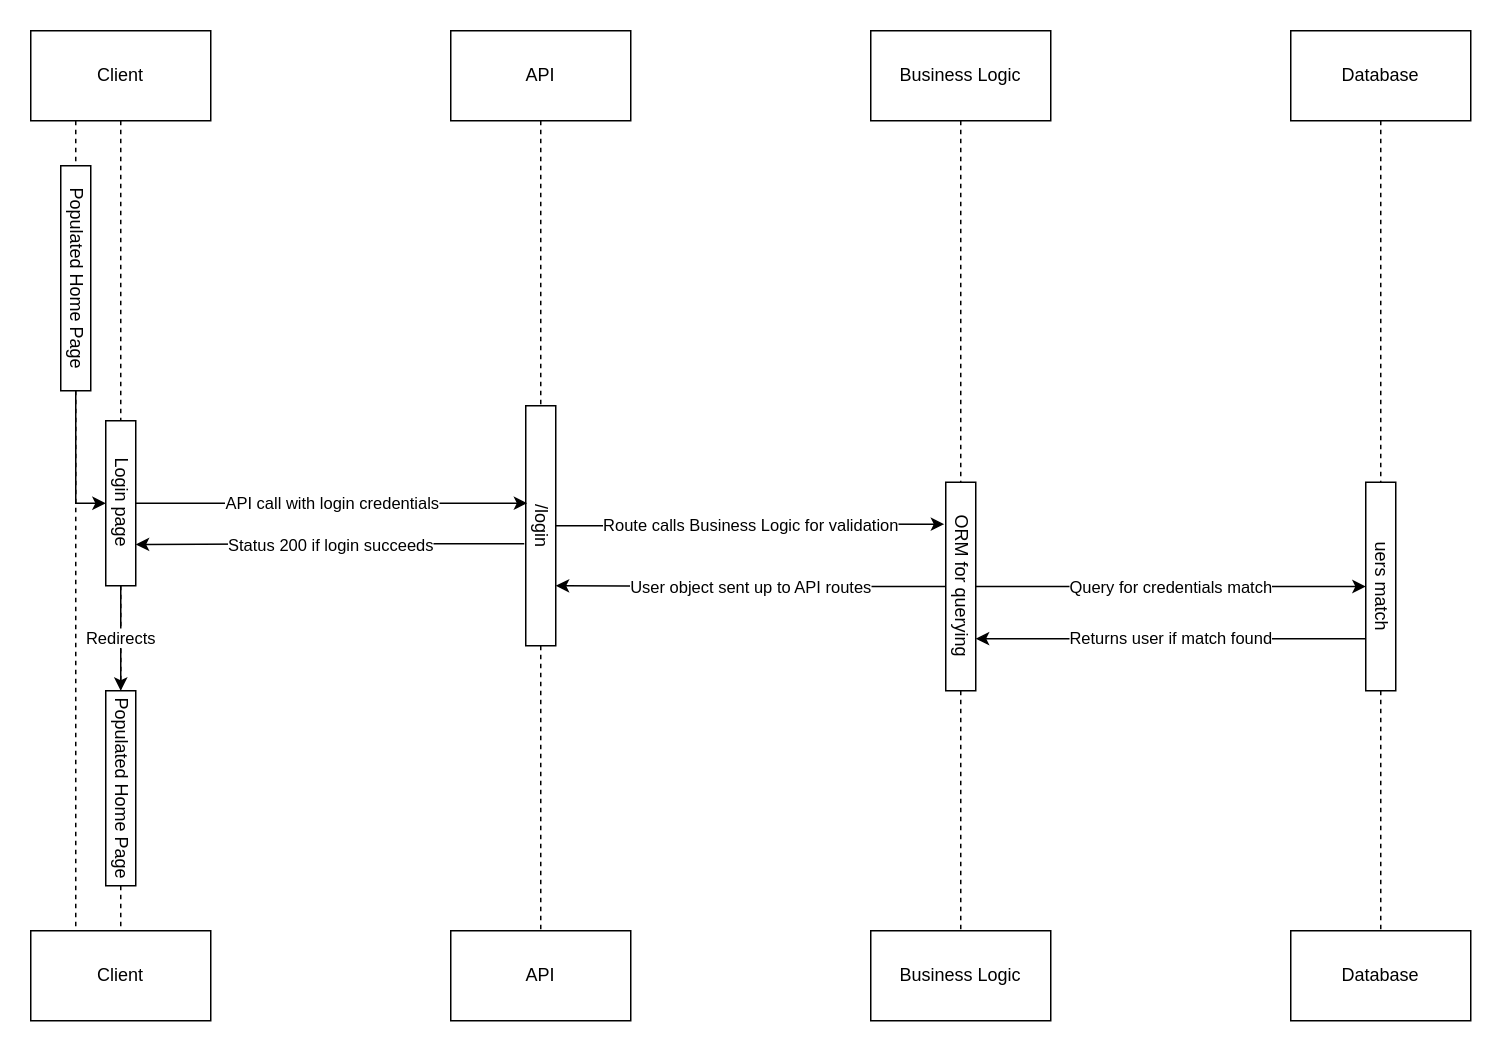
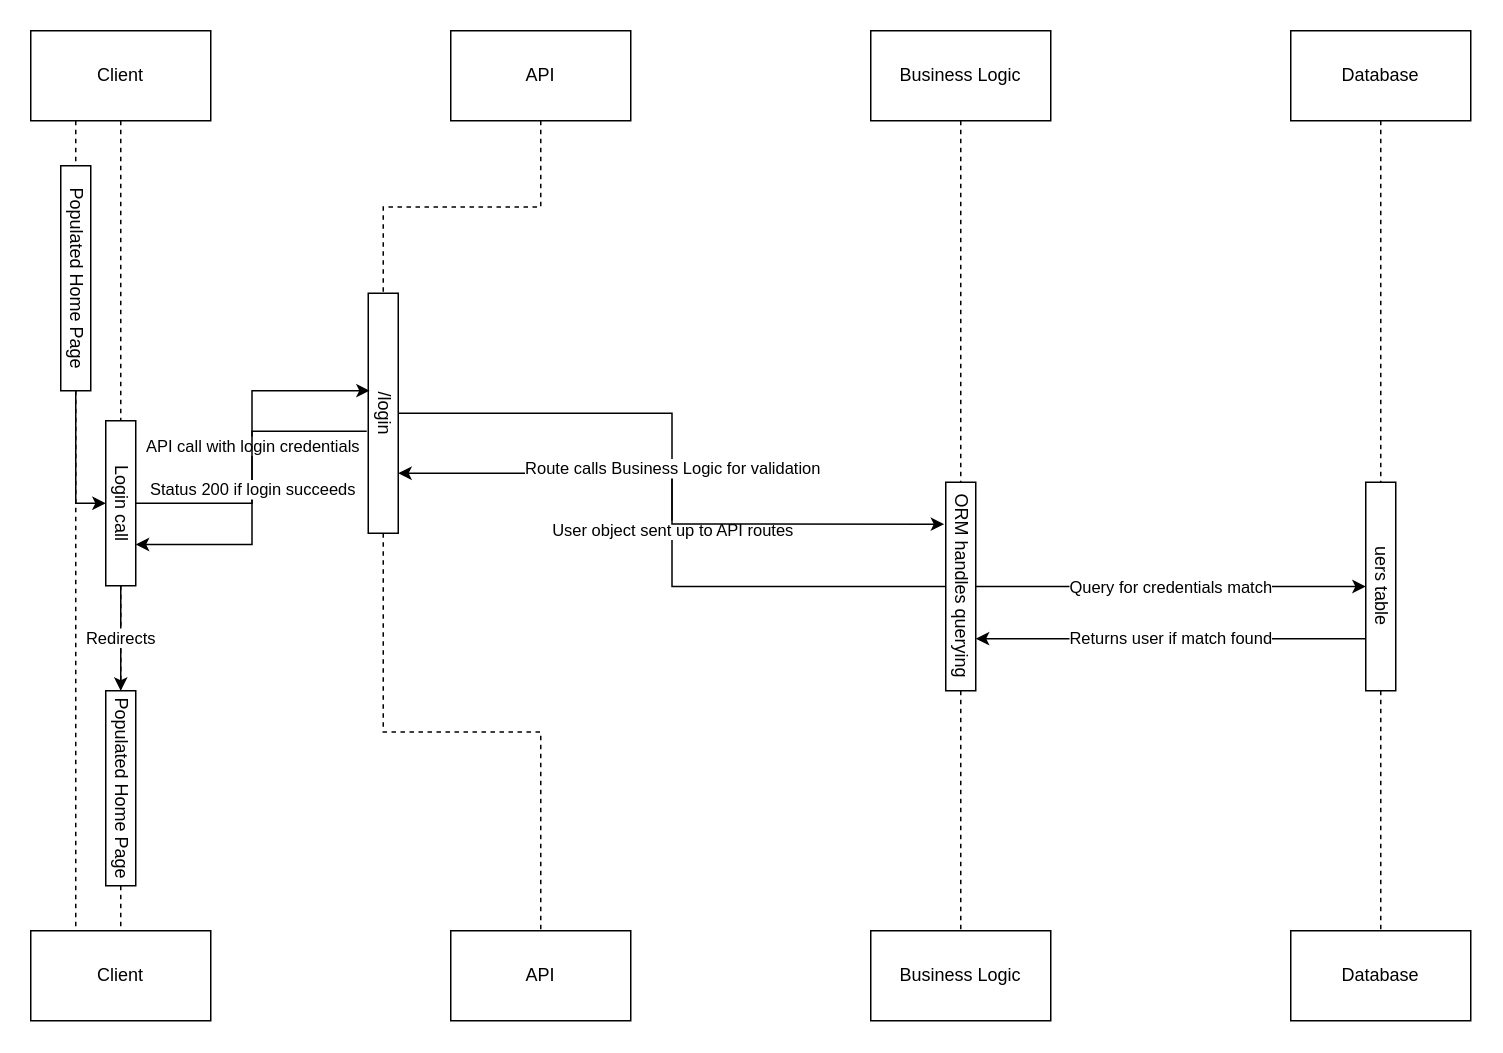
node "Login page": label "Login page" -> "Login call"
node "ORM for querying": label "ORM for querying" -> "ORM handles querying"
node "uers match": label "uers match" -> "uers table"
node "/login": moved (541, 526) -> (383, 413)
